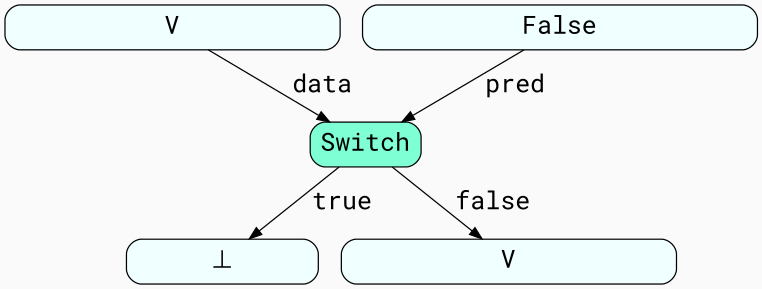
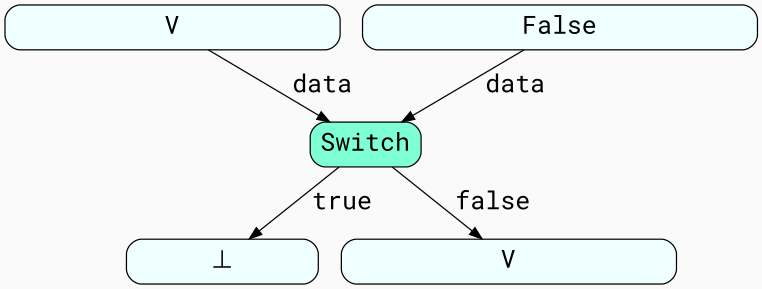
edge "False" -> "Switch": label "pred" -> "data"
